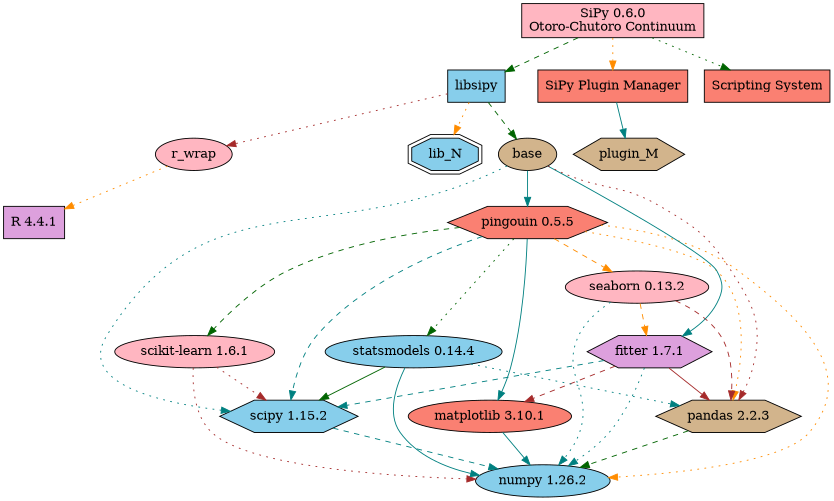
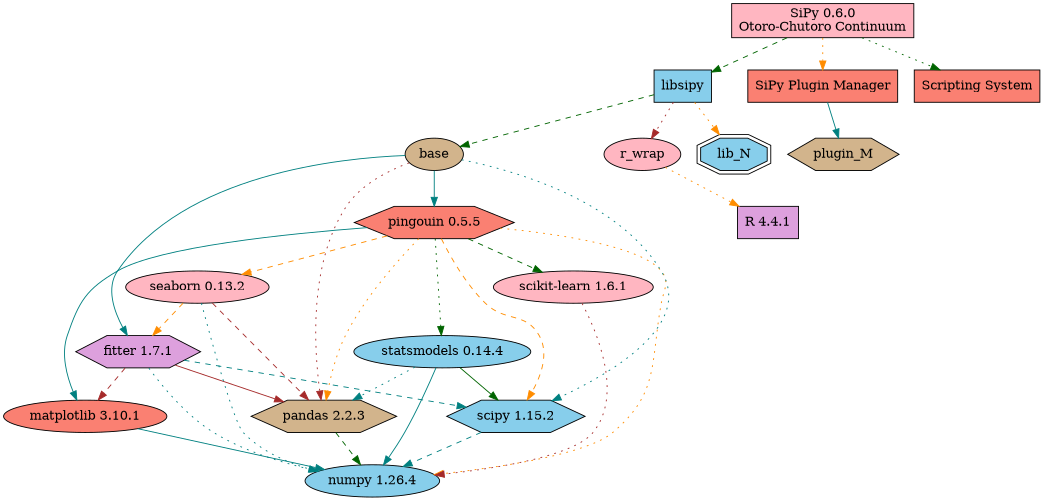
edge "pingouin 0.5.5" -> "scipy 1.15.2": color teal -> darkorange
edge "scikit-learn 1.6.1" -> "scipy 1.15.2": removed
node "numpy 1.26.2": label "numpy 1.26.2" -> "numpy 1.26.4"
